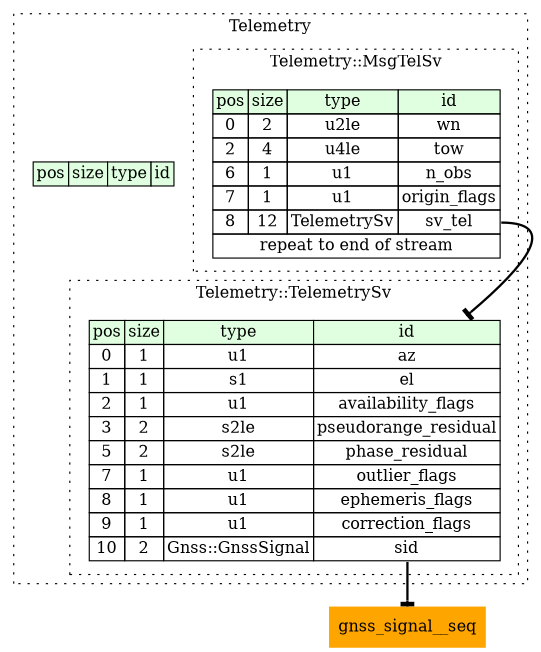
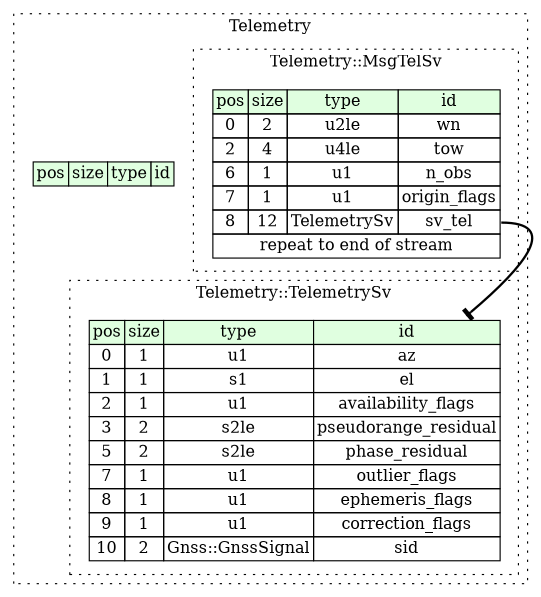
node "gnss_signal__seq": removed
